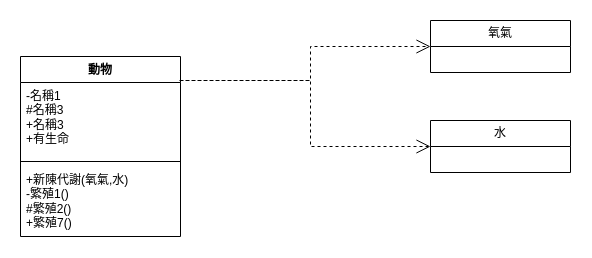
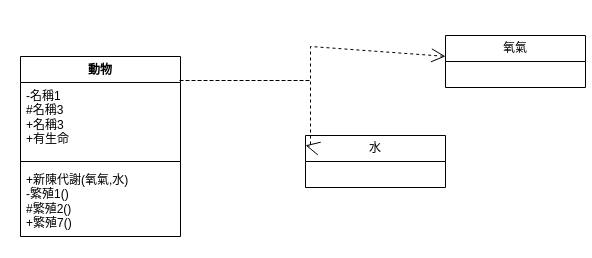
node "氧氣": moved (501, 47) -> (516, 62)
node "水": moved (501, 147) -> (376, 162)
